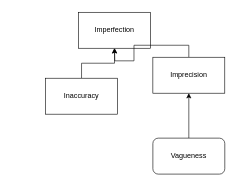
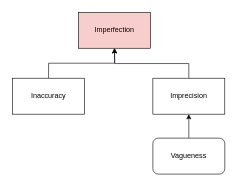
node "Imperfection": fillcolor #ffffff -> #f8cecc
node "Imprecision": moved (189, 75) -> (189, 96)
node "Inaccuracy": moved (81, 96) -> (48, 96)
